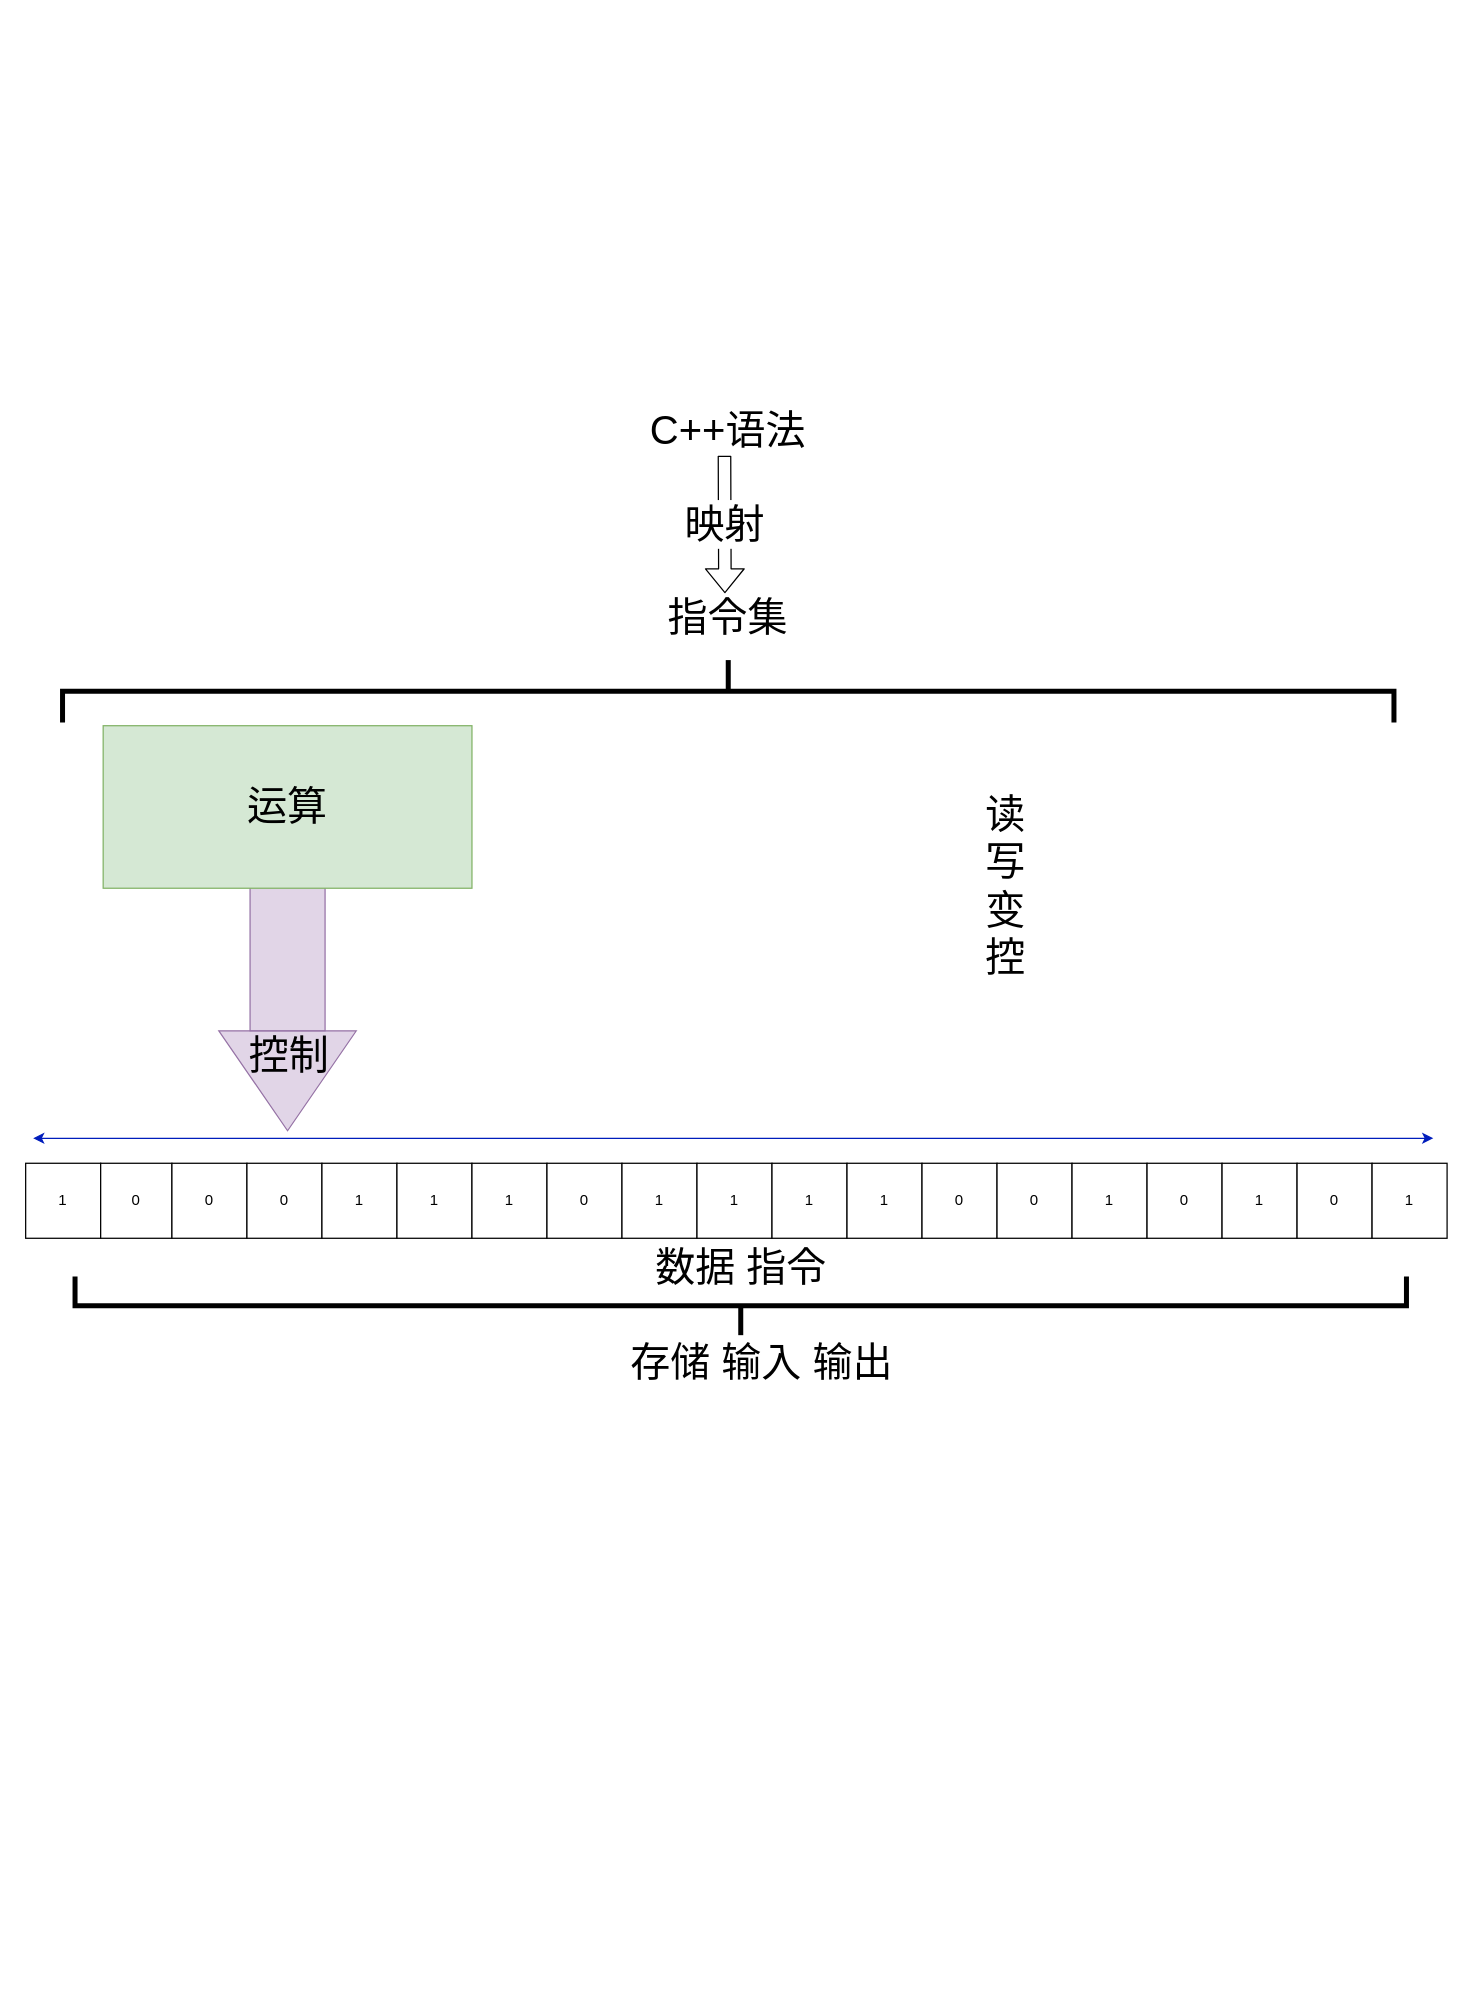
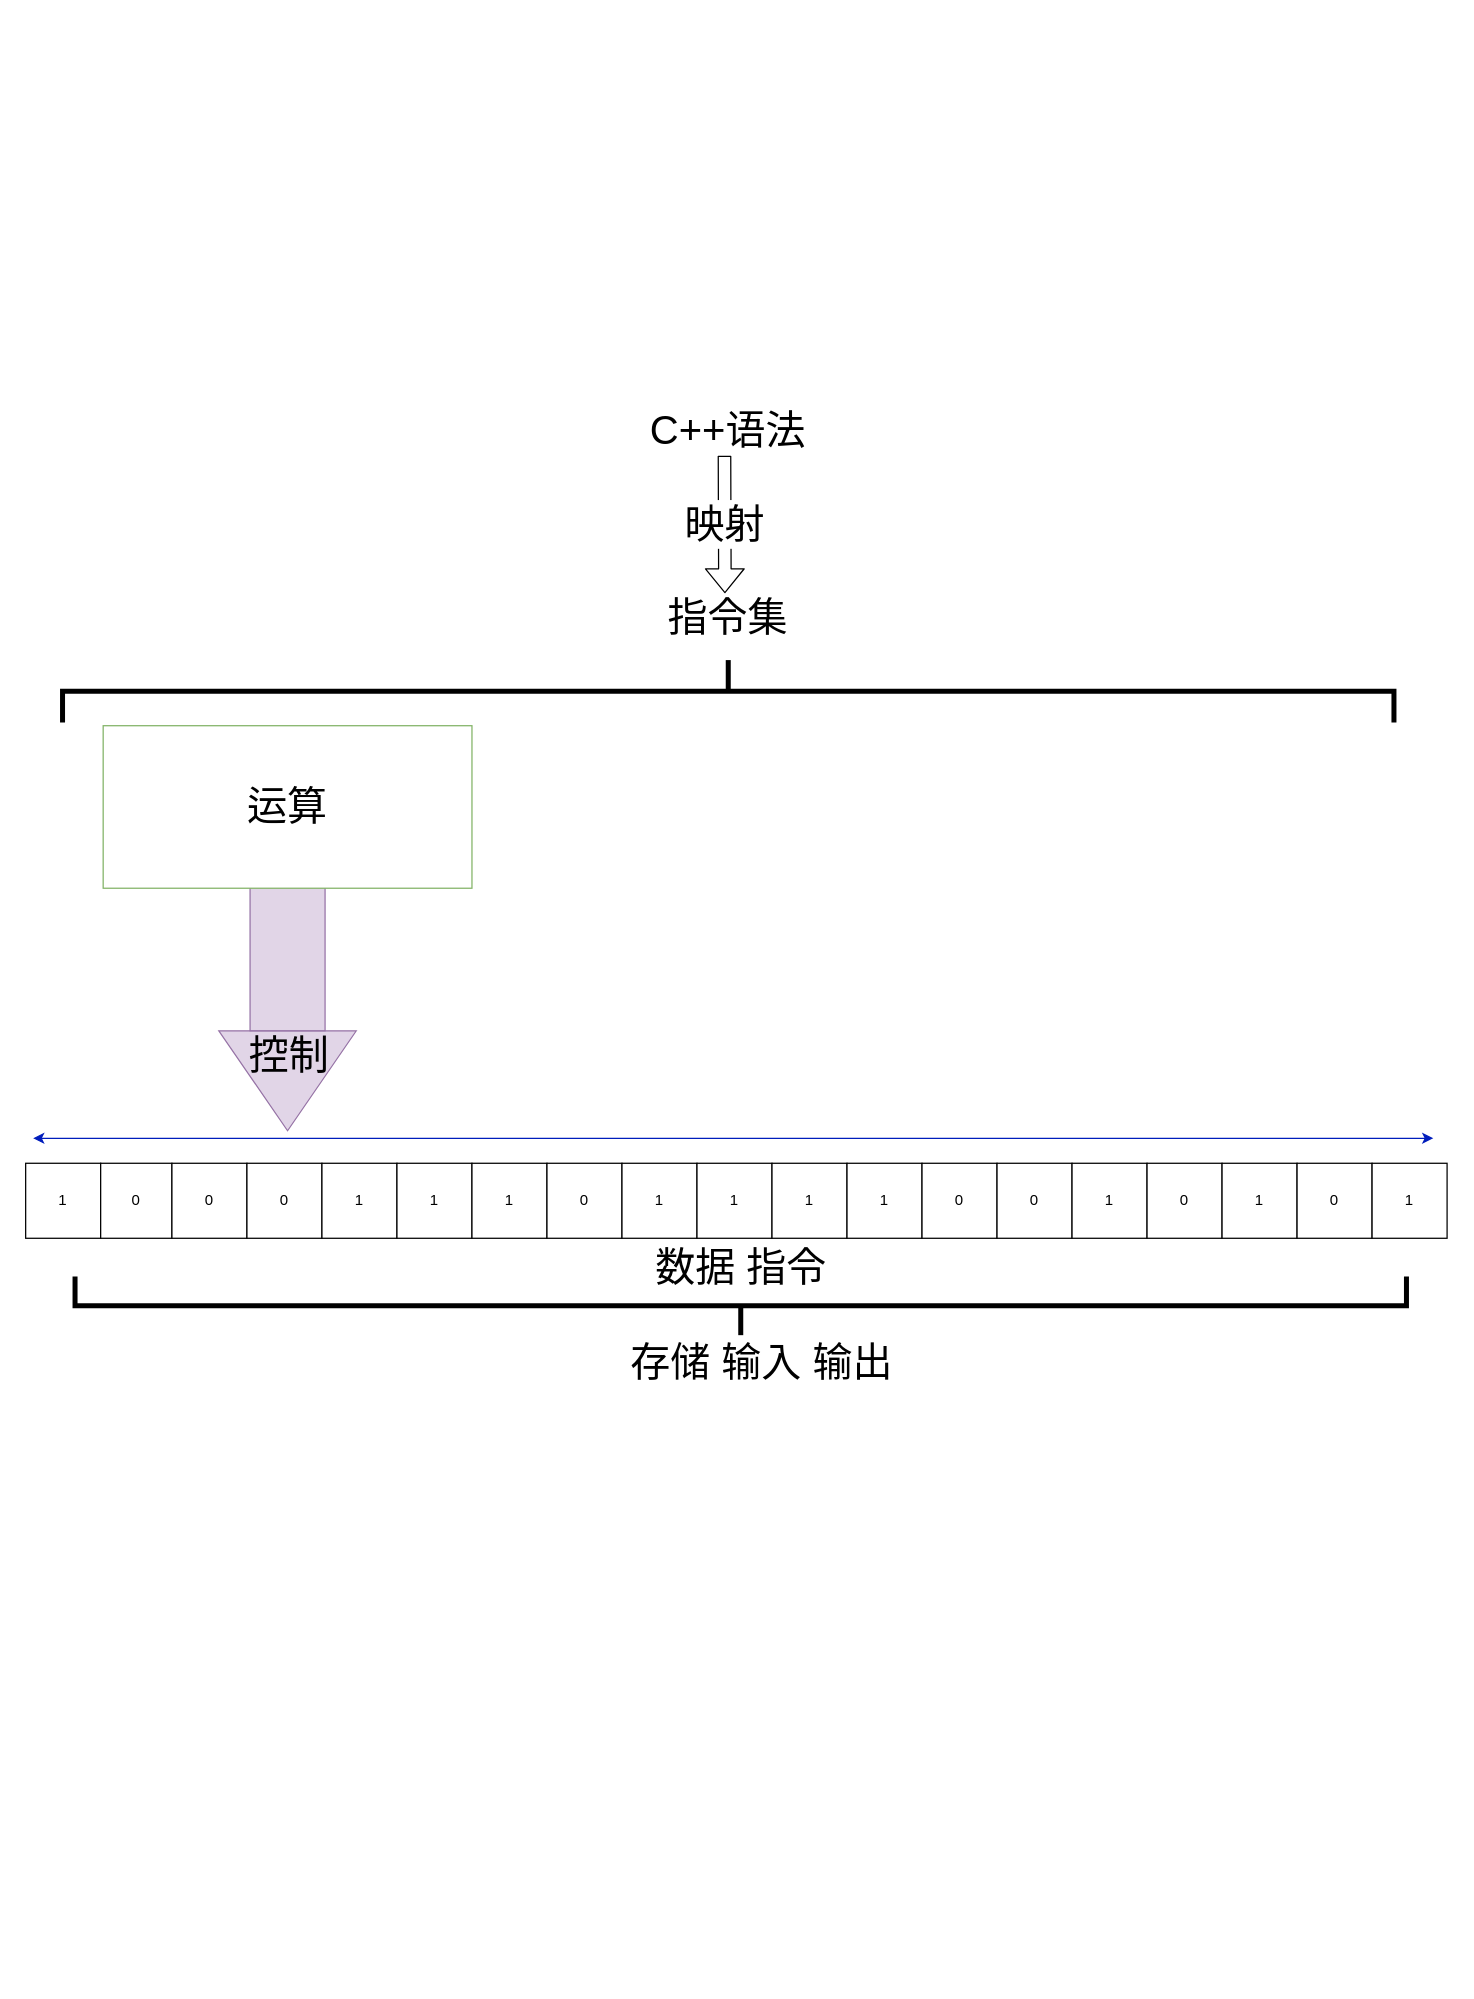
node "运算": fillcolor #d5e8d4 -> #ffffff
node "读 写 变 控": removed
